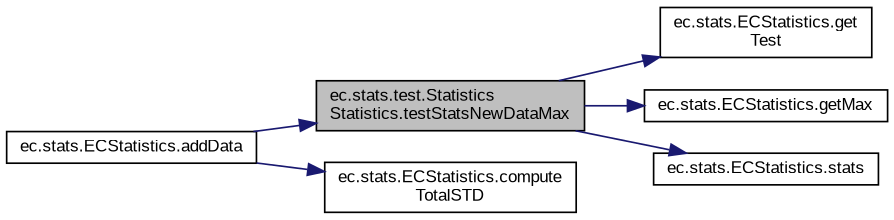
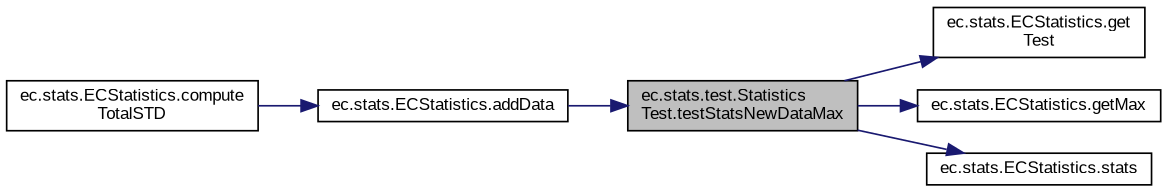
node "ec.stats.test.Statistics Statistics.testStatsNewDataMax": label "ec.stats.test.Statistics Statistics.testStatsNewDataMax" -> "ec.stats.test.Statistics Test.testStatsNewDataMax"
edge "ec.stats.ECStatistics.addData" -> "ec.stats.ECStatistics.compute TotalSTD": reversed
